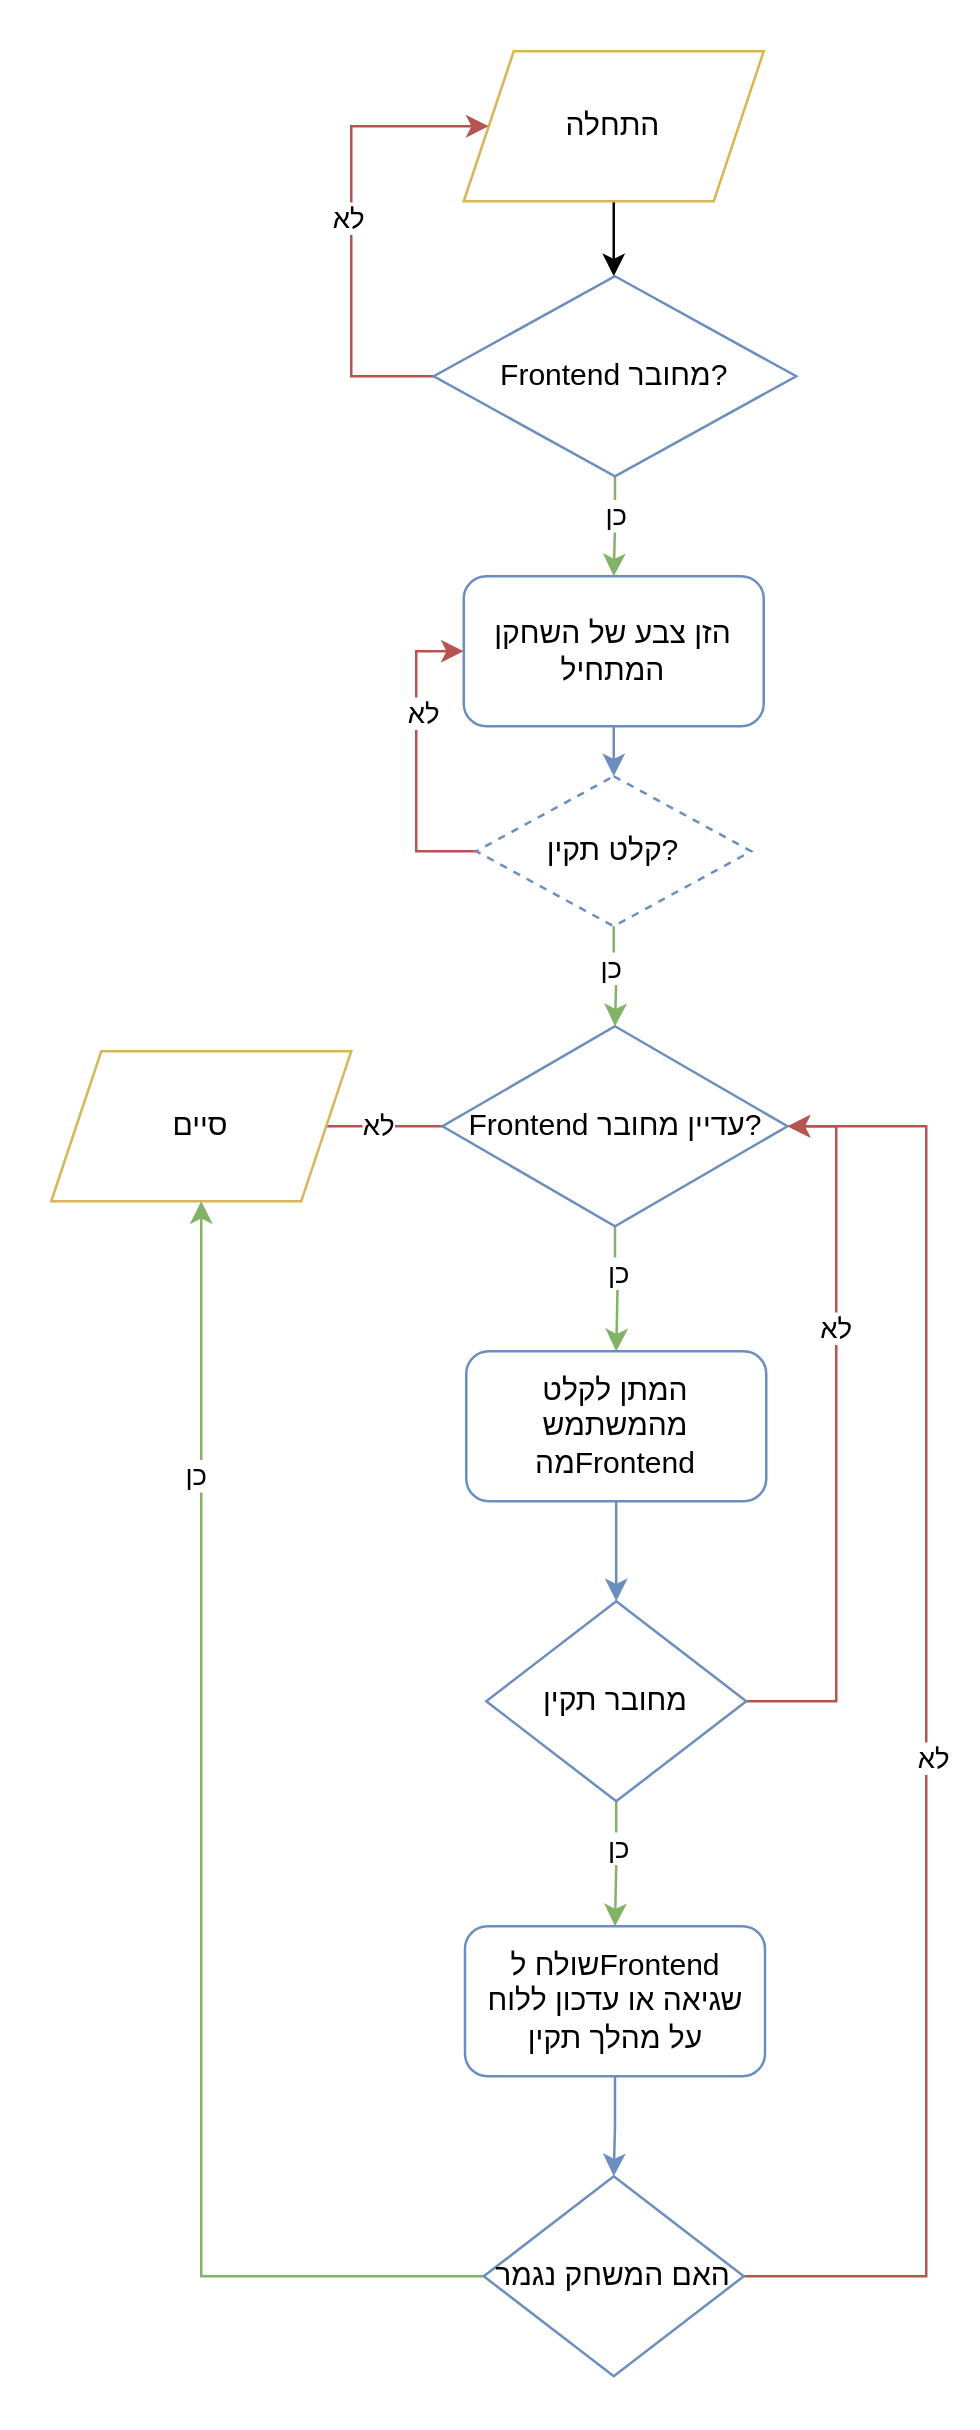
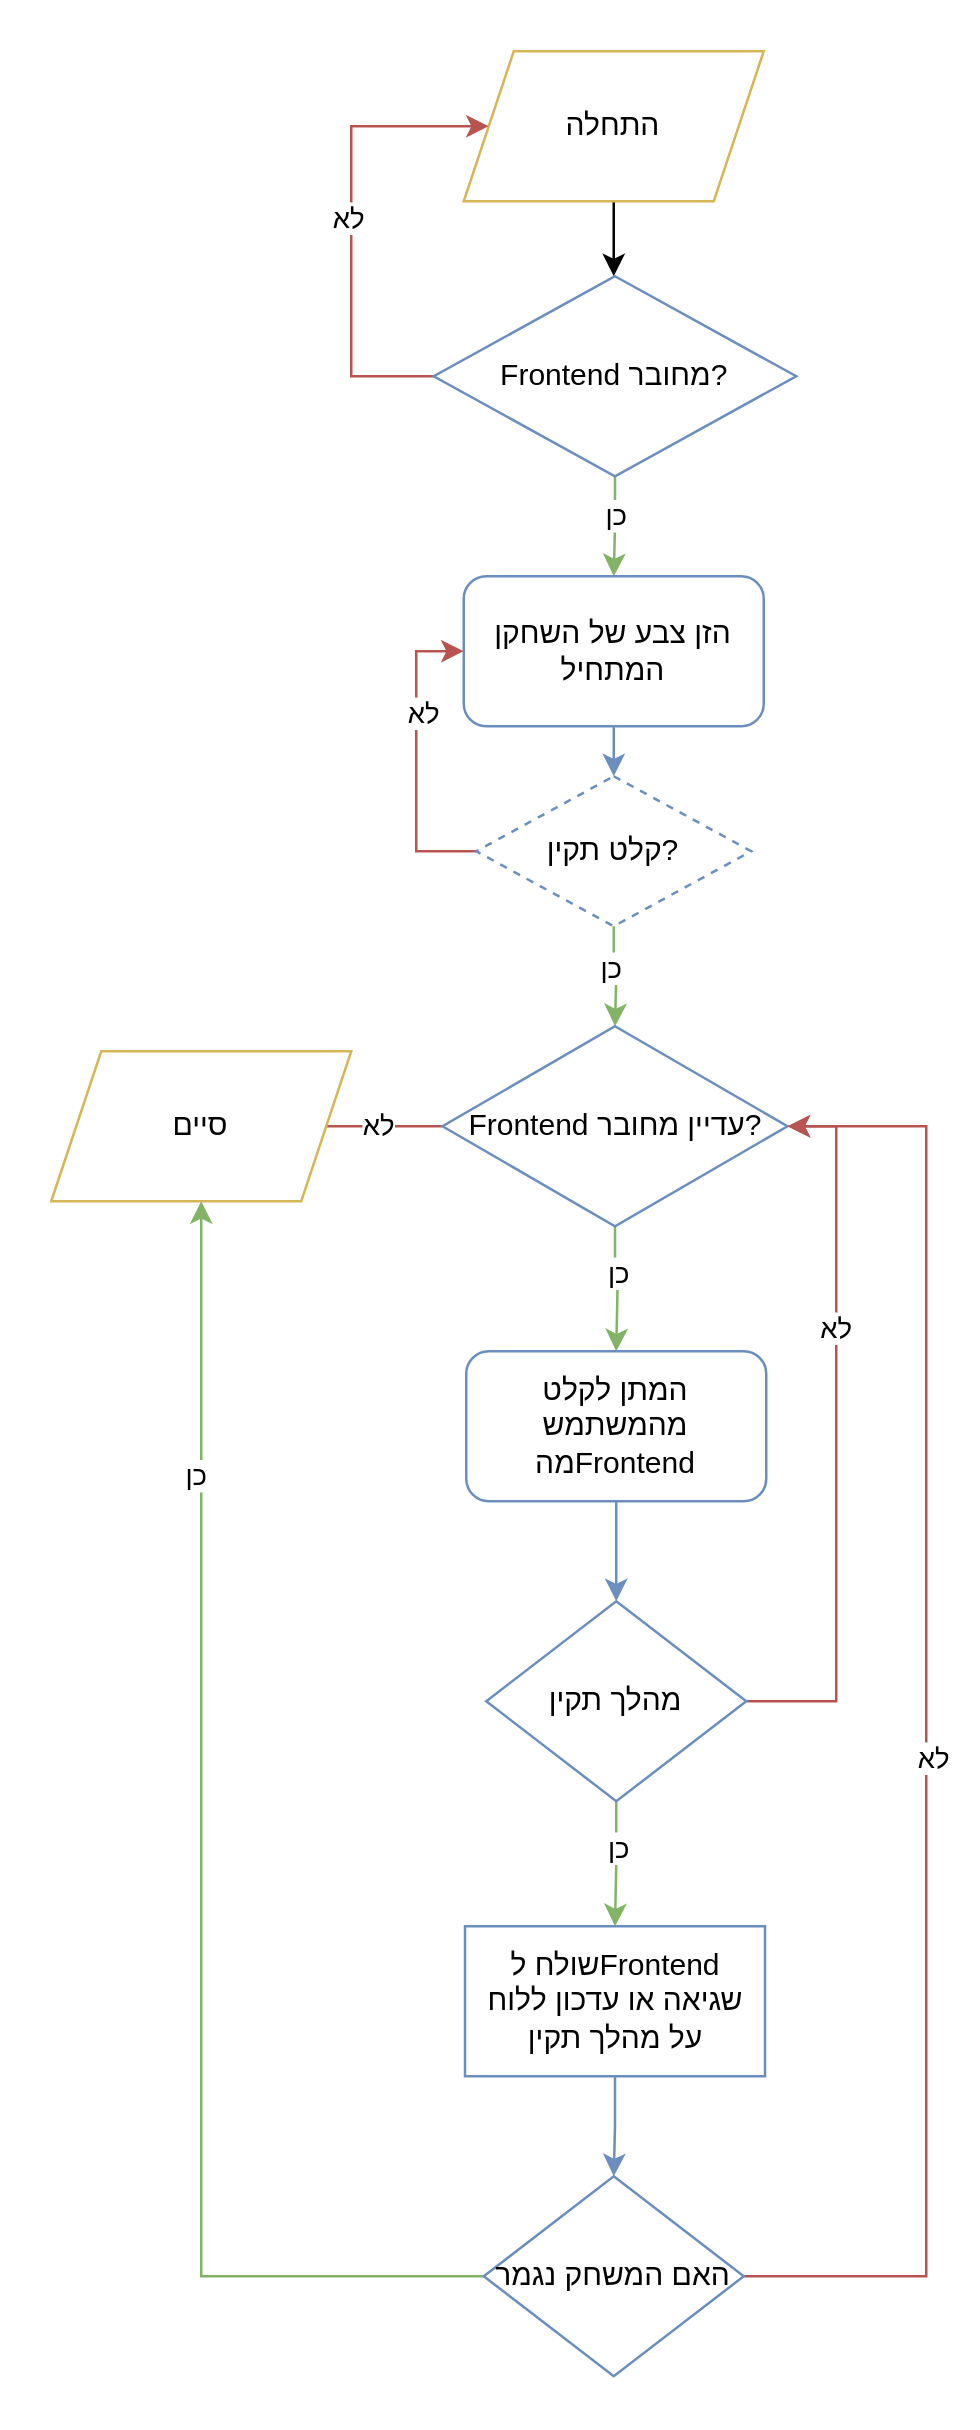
node "מחובר תקין": label "מחובר תקין" -> "מהלך תקין"
node "שולח לFrontend שגיאה או עדכון ללוח על מהלך תקין": shape rounded rectangle -> rectangle
